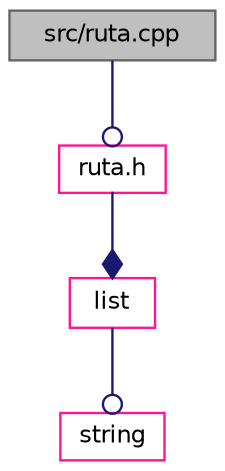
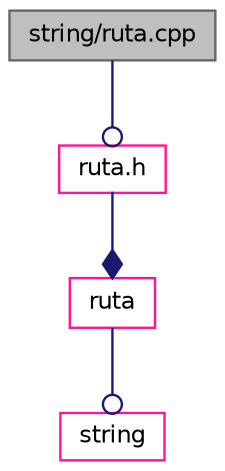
node "src/ruta.cpp": label "src/ruta.cpp" -> "string/ruta.cpp"
node "list": label "list" -> "ruta"
